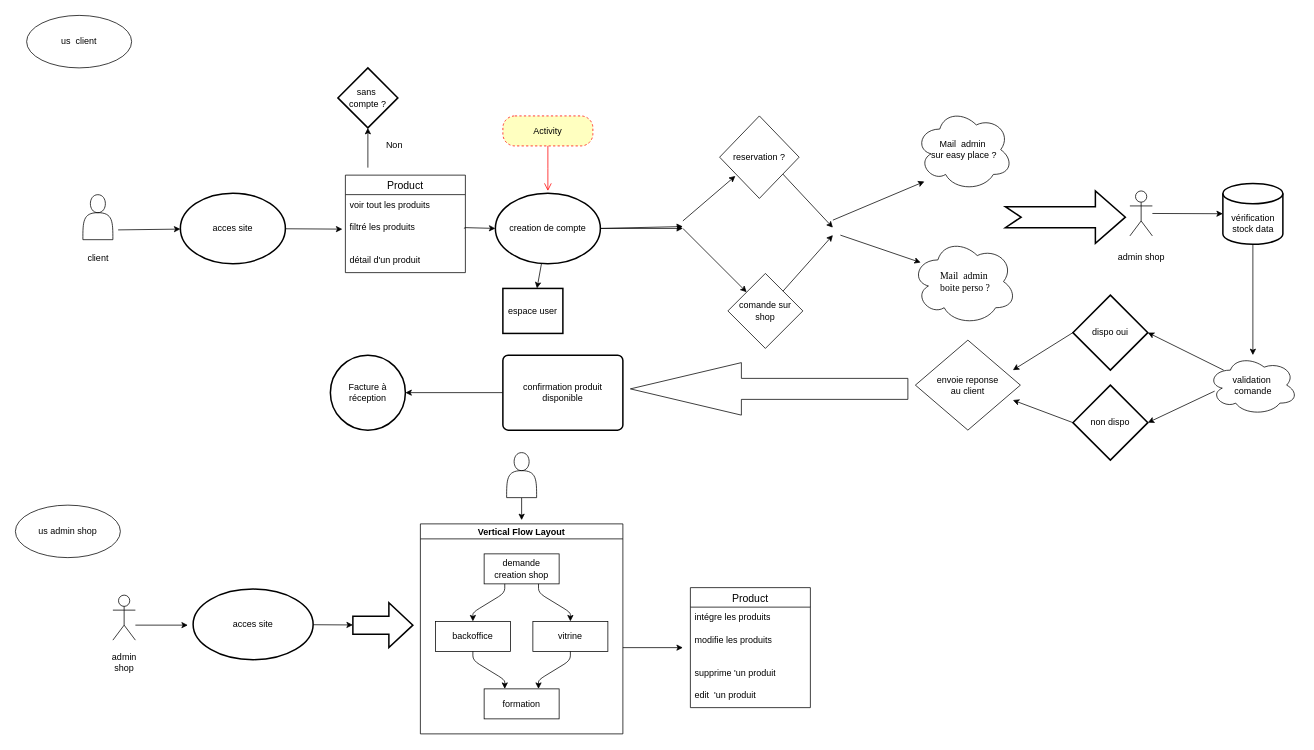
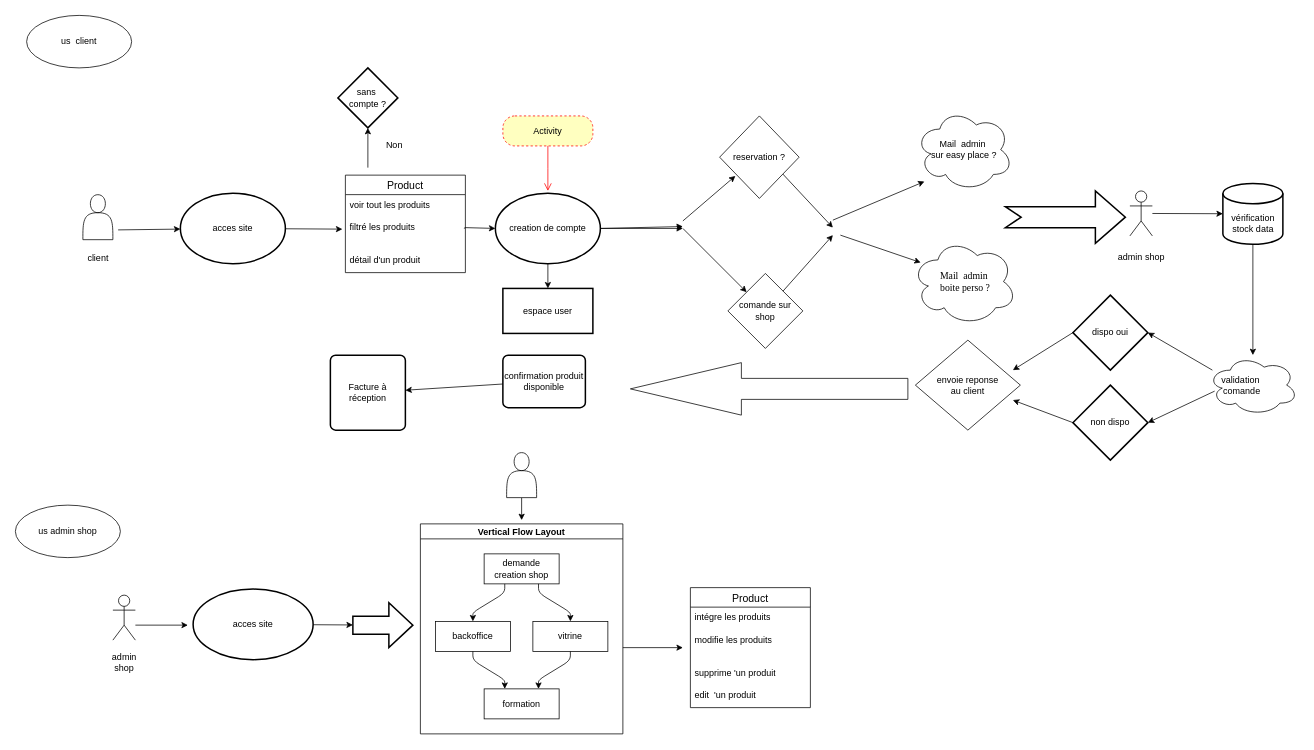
node "espace user": size 60x45 -> 90x45
node "validation comande": moved (1253, 385) -> (1242, 385)
node "Facture à réception": shape ellipse -> rounded rectangle
node "confirmation produit disponible": size 120x75 -> 83x53
